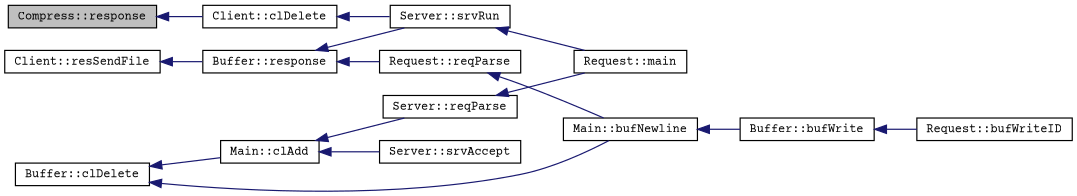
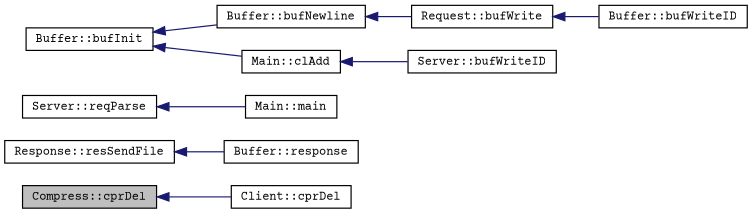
node "Compress::response": label "Compress::response" -> "Compress::cprDel"
node "Client::clDelete": label "Client::clDelete" -> "Client::cprDel"
node "Server::srvRun": removed
node "Client::resSendFile": label "Client::resSendFile" -> "Response::resSendFile"
node "Request::reqParse": removed
node "Request::main": label "Request::main" -> "Main::main"
edge "Server::reqParse" -> "Main::clAdd": removed
node "Main::bufNewline": label "Main::bufNewline" -> "Buffer::bufNewline"
node "Buffer::bufWrite": label "Buffer::bufWrite" -> "Request::bufWrite"
node "Request::bufWriteID": label "Request::bufWriteID" -> "Buffer::bufWriteID"
node "Server::srvAccept": label "Server::srvAccept" -> "Server::bufWriteID"
node "Buffer::clDelete": label "Buffer::clDelete" -> "Buffer::bufInit"
